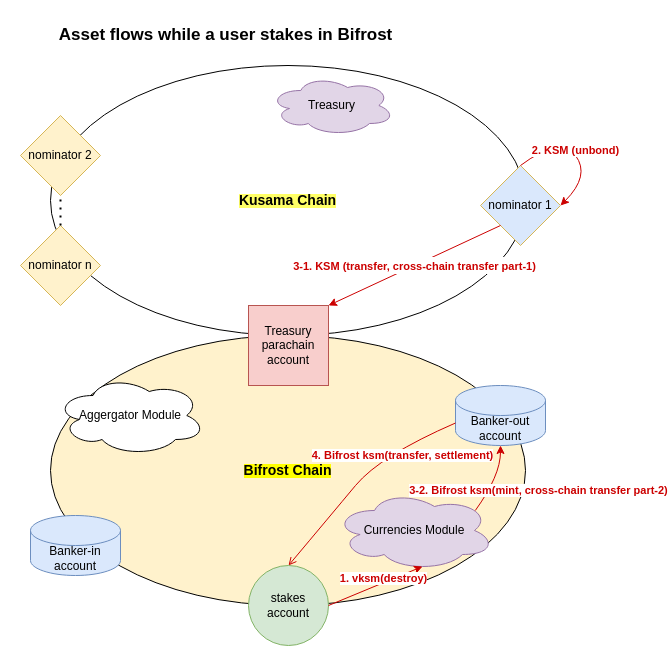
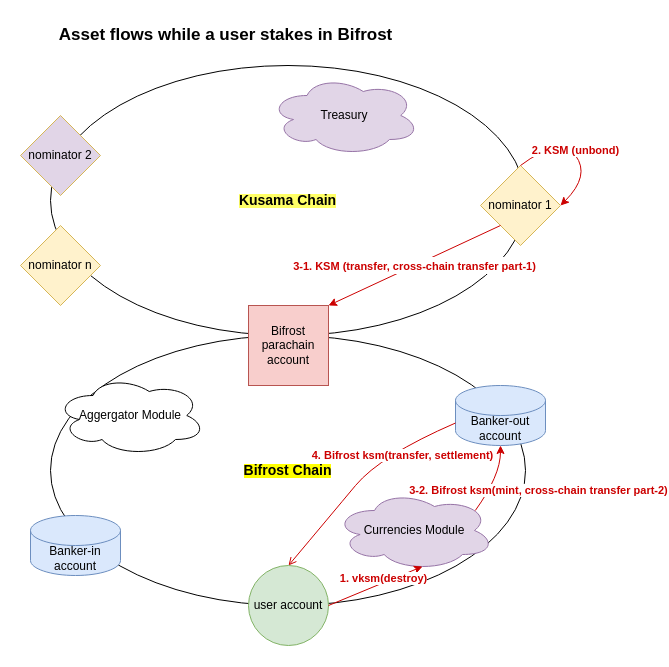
node "Treasury": size 125x60 -> 150x80
node "nominator 2": fillcolor #fff2cc -> #e1d5e7
node "nominator 1": fillcolor #dae8fc -> #fff2cc
edge "nominator 2" -- "nominator n": removed
node "Treasury parachain account": label "Treasury parachain account" -> "Bifrost parachain account"
node "Bifrost Chain": fillcolor #fff2cc -> #ffffff
node "stakes account": label "stakes account" -> "user account"
